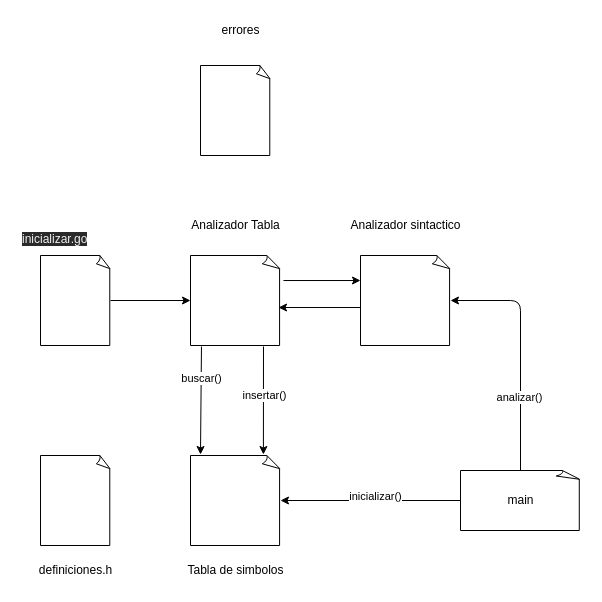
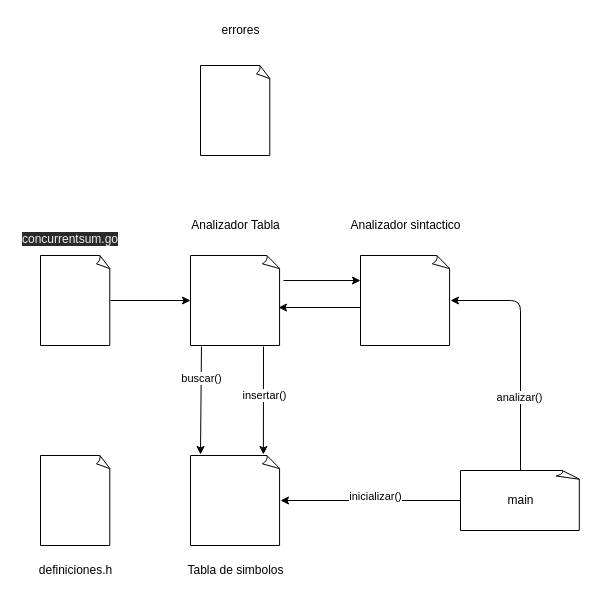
node "inicializar.go": label "inicializar.go" -> "concurrentsum.go"
